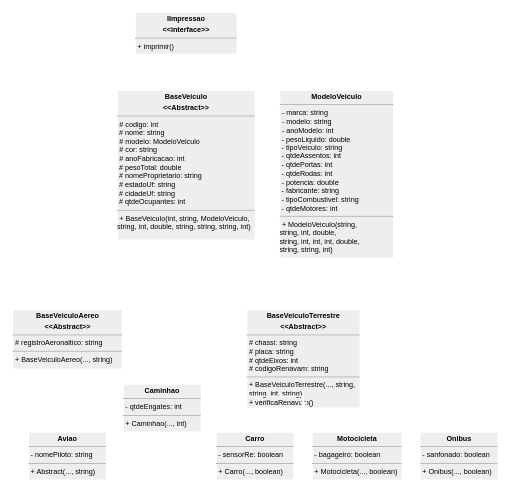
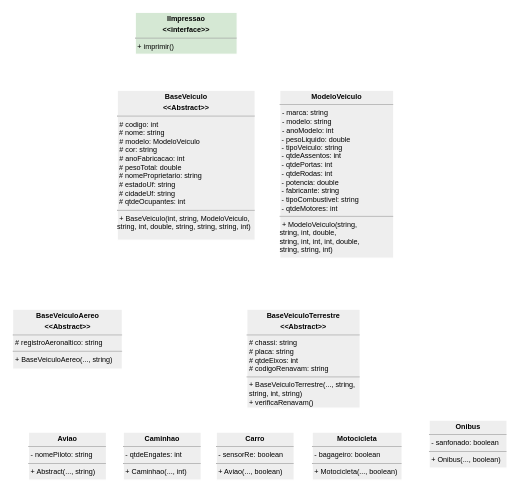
node "IImpressao <<interface>> + imprimir()": fillcolor #eeeeee -> #d5e8d4
node "Caminhao - qtdeEngates: int + Caminhao(..., int)": moved (162, 408) -> (162, 456)
node "Carro - sensorRe: boolean + Carro(..., boolean)": label "Carro - sensorRe: boolean + Carro(..., boolean)" -> "Carro - sensorRe: boolean + Aviao(..., boolean)"
node "Onibus - sanfonado: boolean + Onibus(..., boolean)": moved (459, 456) -> (468, 444)
